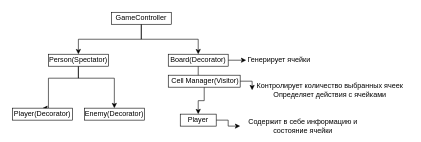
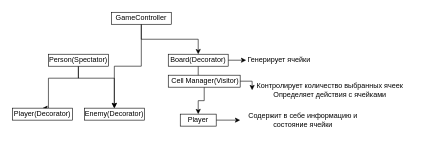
edge "GameController" -> "Person(Spectator)": now "GameController" -> "Enemy(Decorator)"
node "Содержит в себе информацию и состояние ячейки": moved (303, 126) -> (303, 120)
